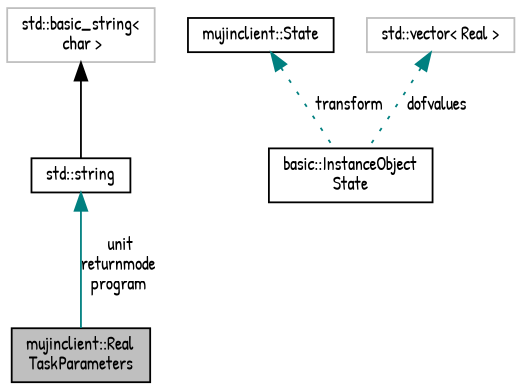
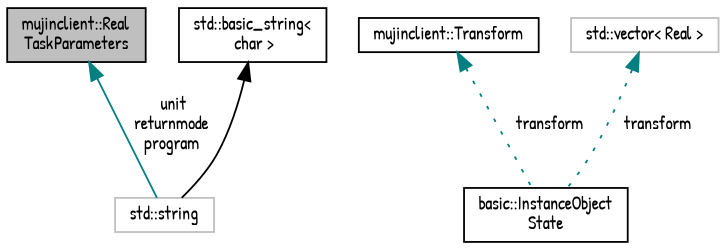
node "std::basic_string< char >": color grey75 -> black
node "mujinclient::State": label "mujinclient::State" -> "mujinclient::Transform"
edge "basic::InstanceObject State" -> "std::vector< Real >": label " dofvalues" -> " transform"
node "std::string": color black -> grey75
edge "mujinclient::Real TaskParameters" -> "std::string": reversed
